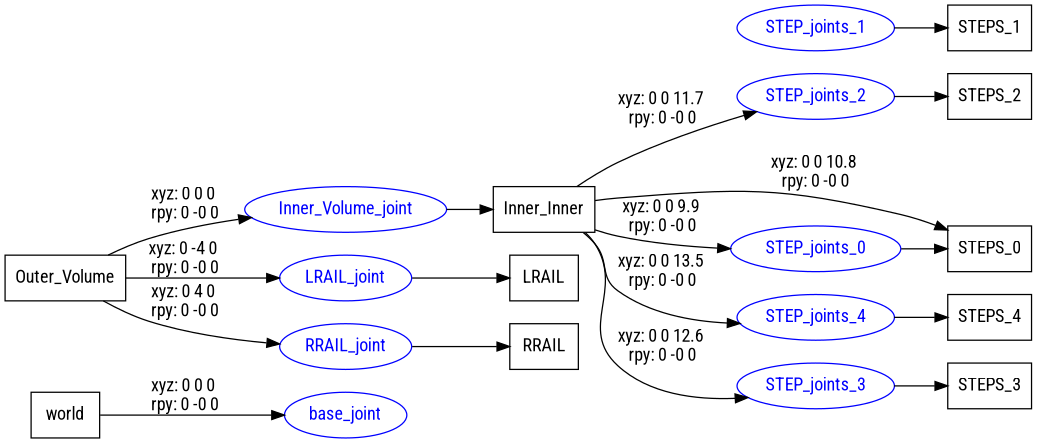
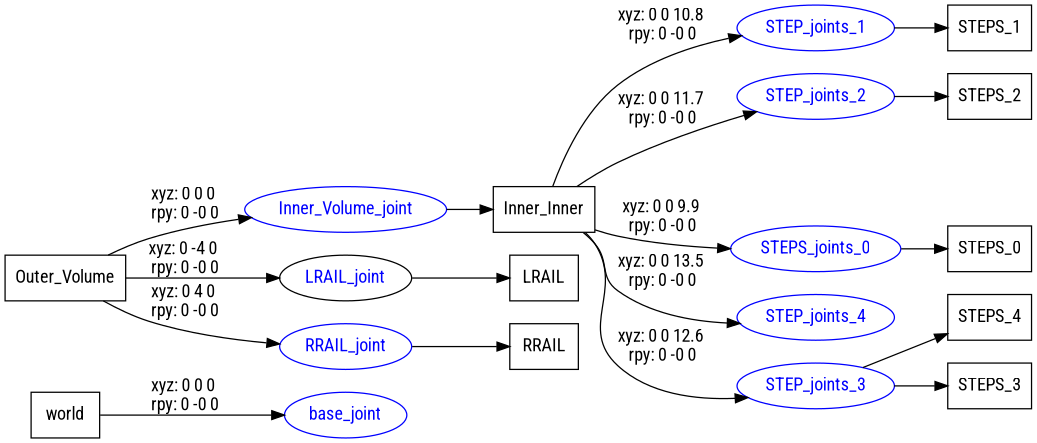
edge "Inner_Inner" -> "STEPS_0": now "Inner_Inner" -> "STEP_joints_1"
node "STEP_joints_0": label "STEP_joints_0" -> "STEPS_joints_0"
node "LRAIL_joint": color blue -> black
edge "STEP_joints_4" -> "STEPS_4": now "STEP_joints_3" -> "STEPS_4"
